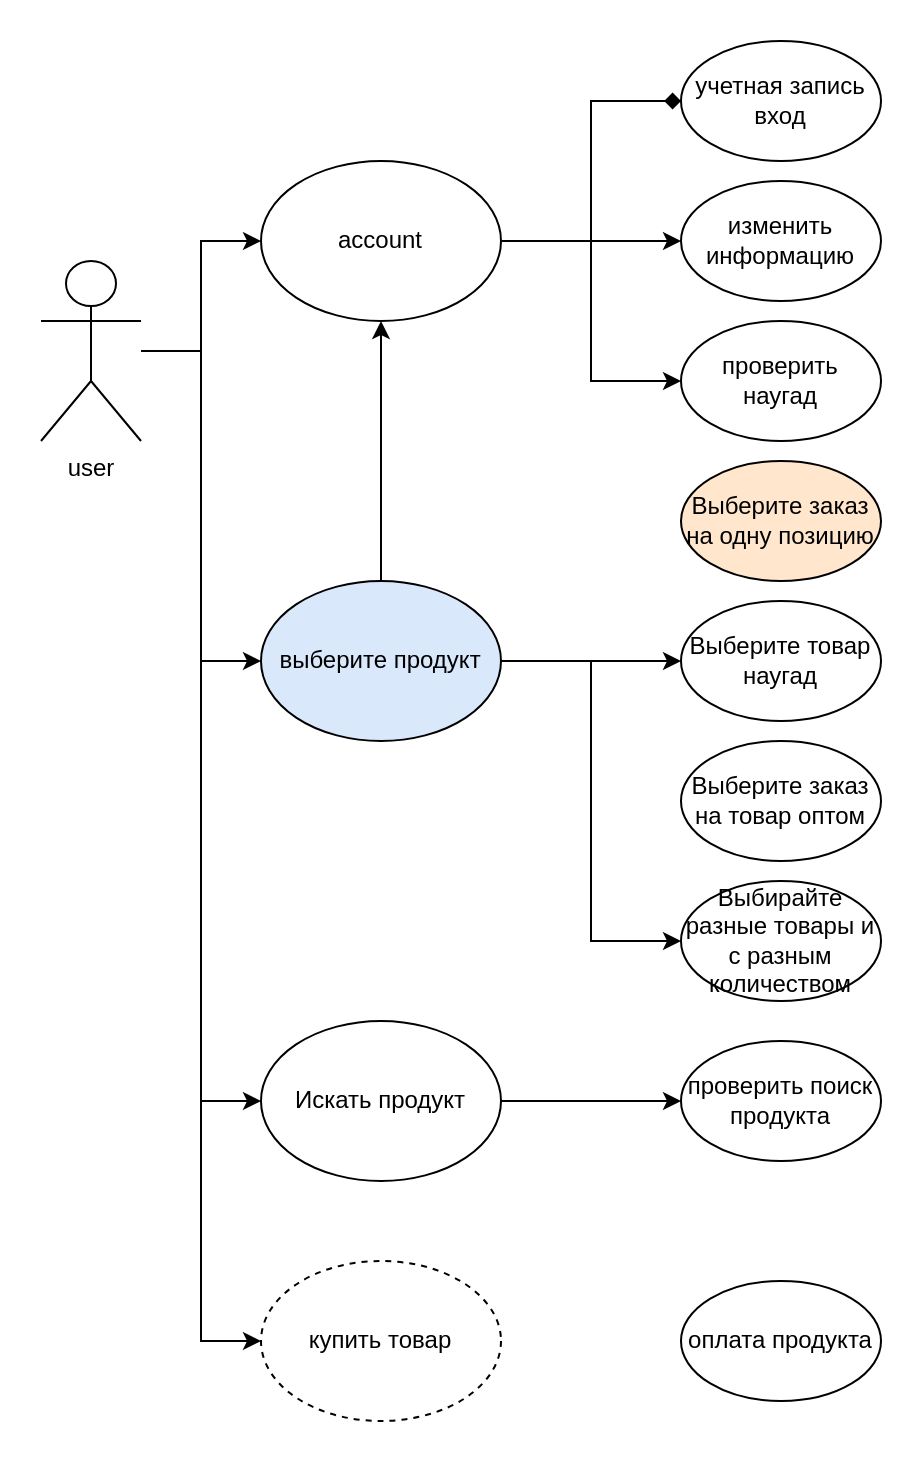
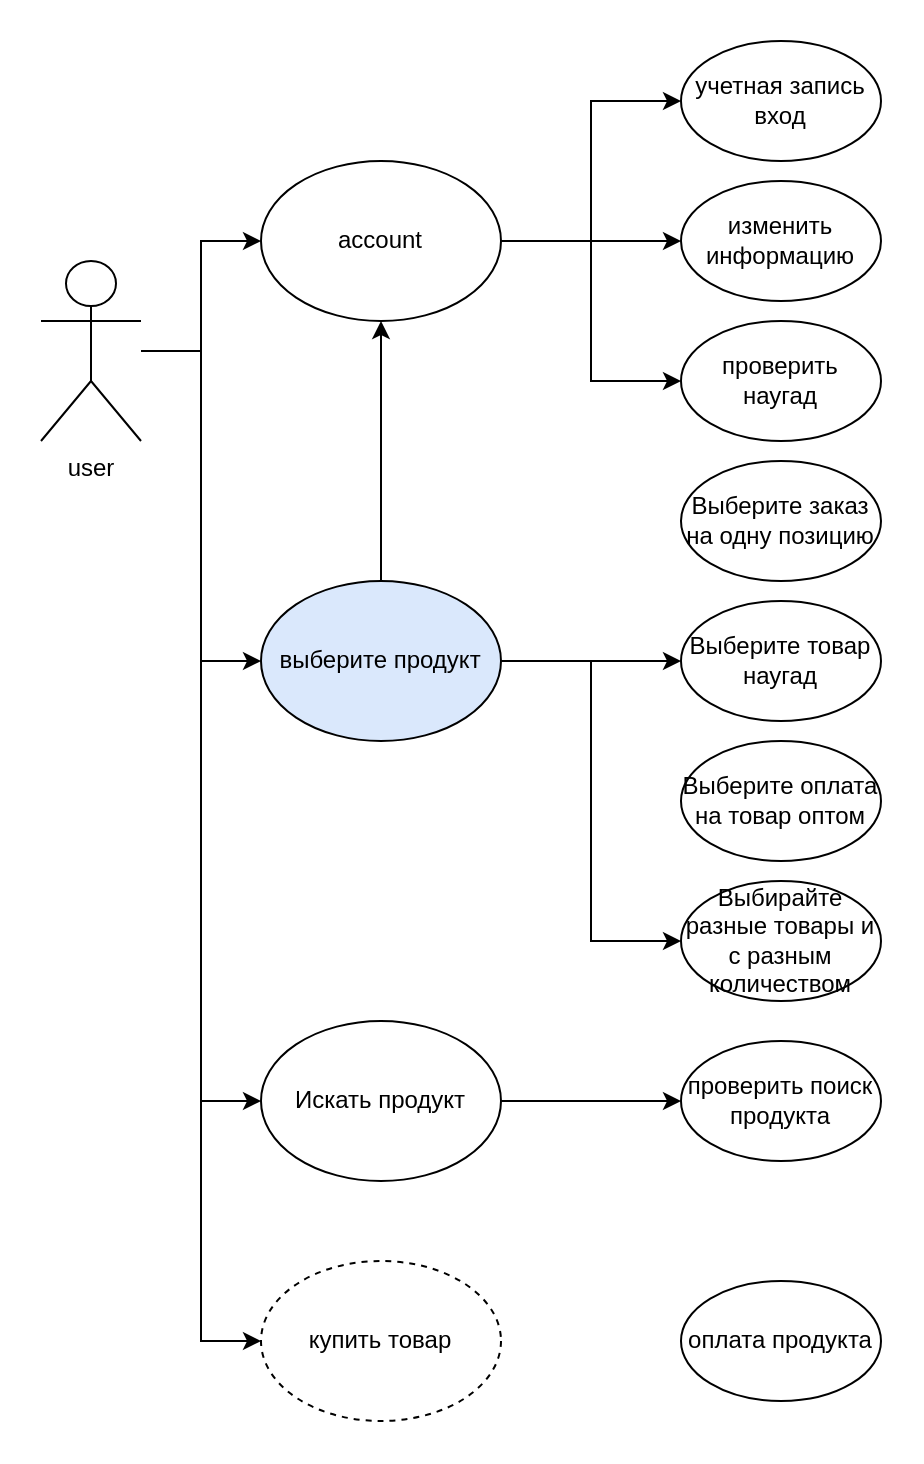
edge "account" -> "учетная запись вход": arrowhead diamond -> classic
node "Выберите заказ на одну позицию": fillcolor #ffe6cc -> #ffffff
node "Выберите заказ на товар оптом": label "Выберите заказ на товар оптом" -> "Выберите оплата на товар оптом"
